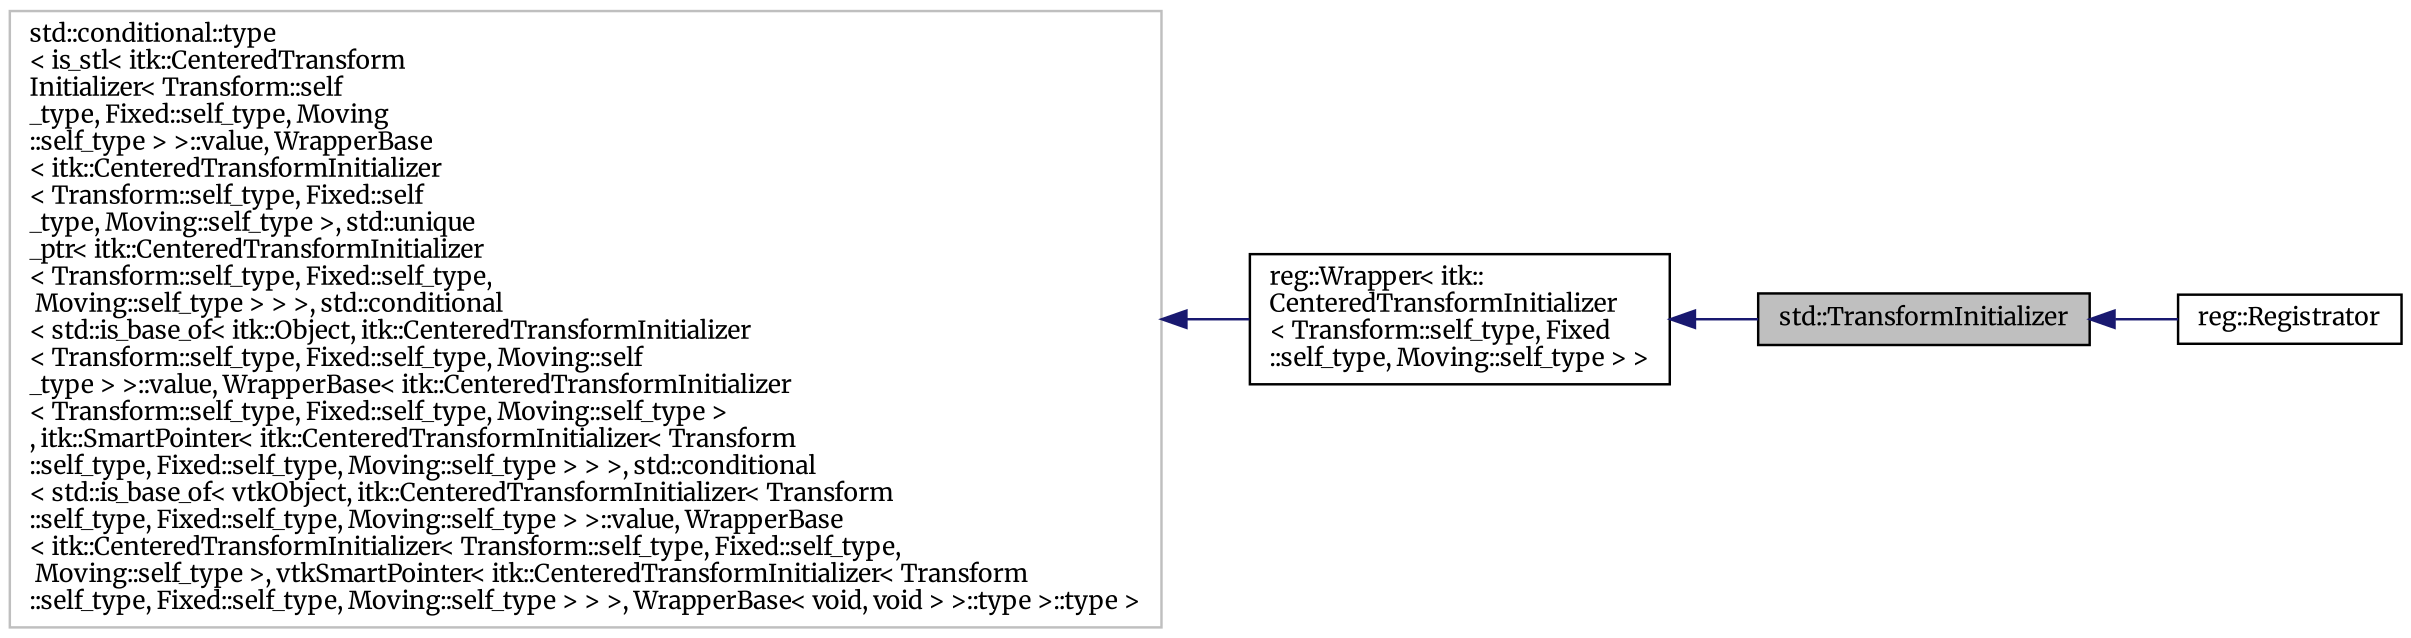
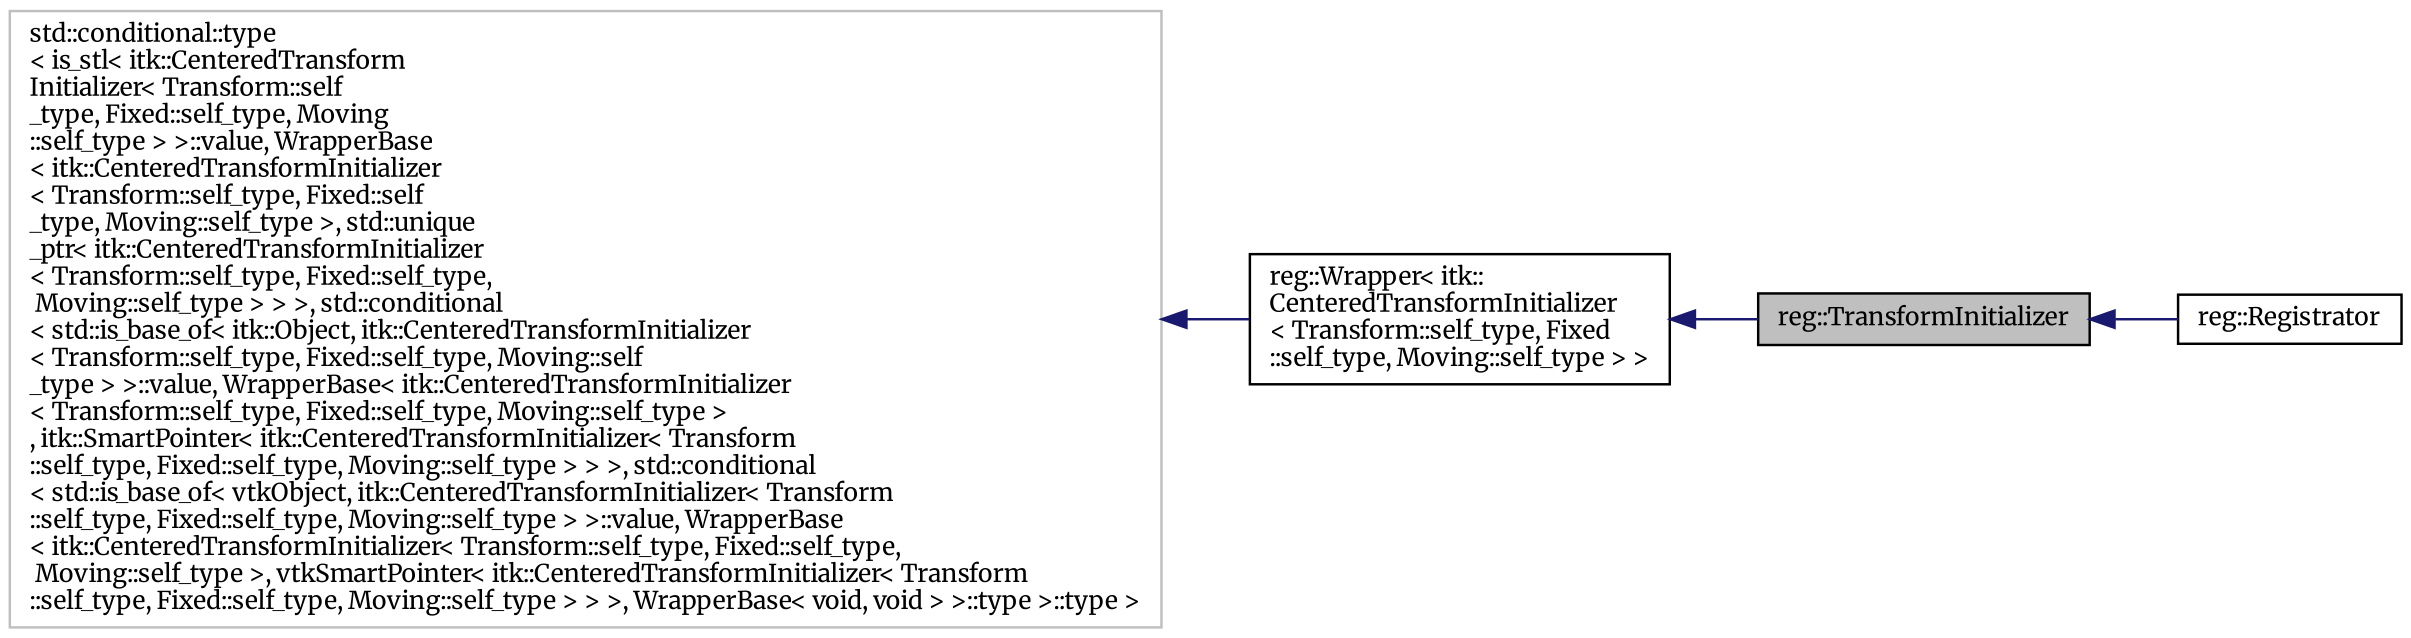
node "std::TransformInitializer": label "std::TransformInitializer" -> "reg::TransformInitializer"
